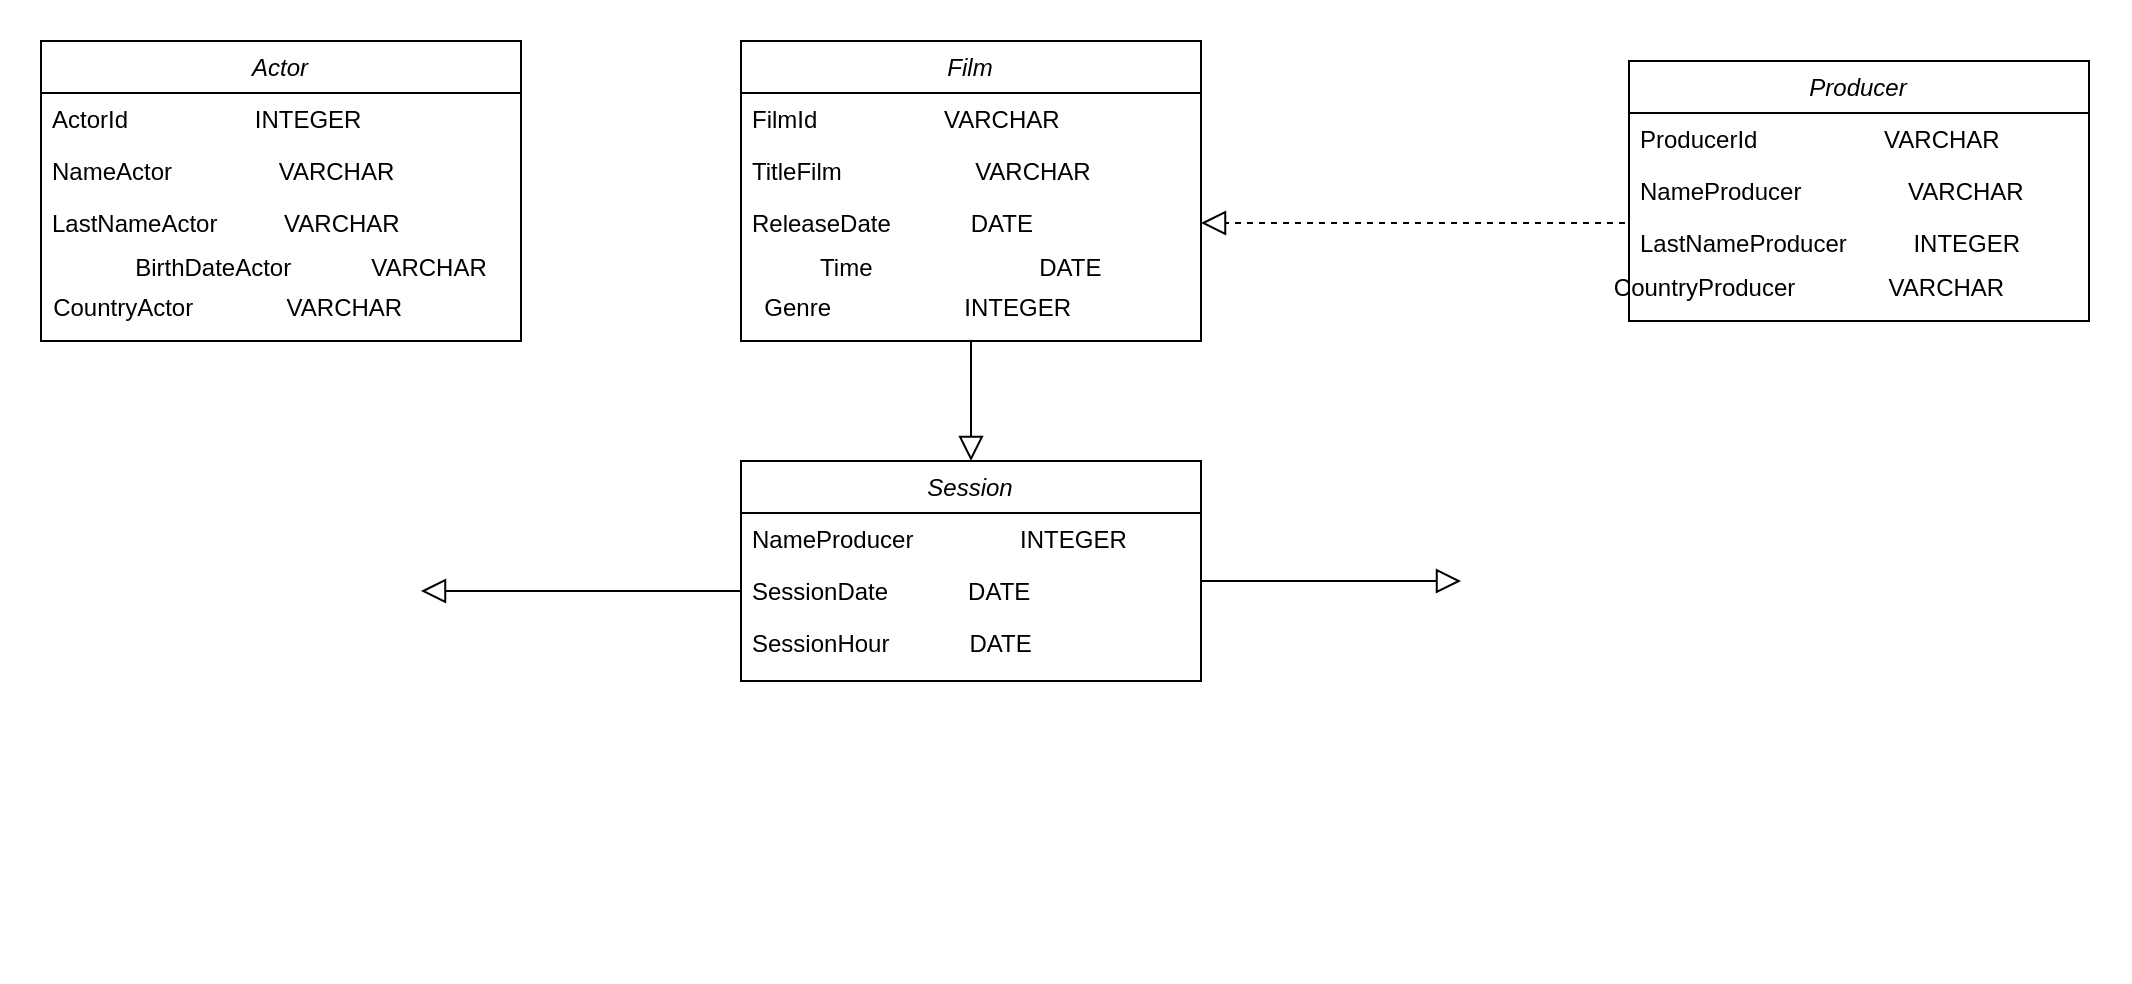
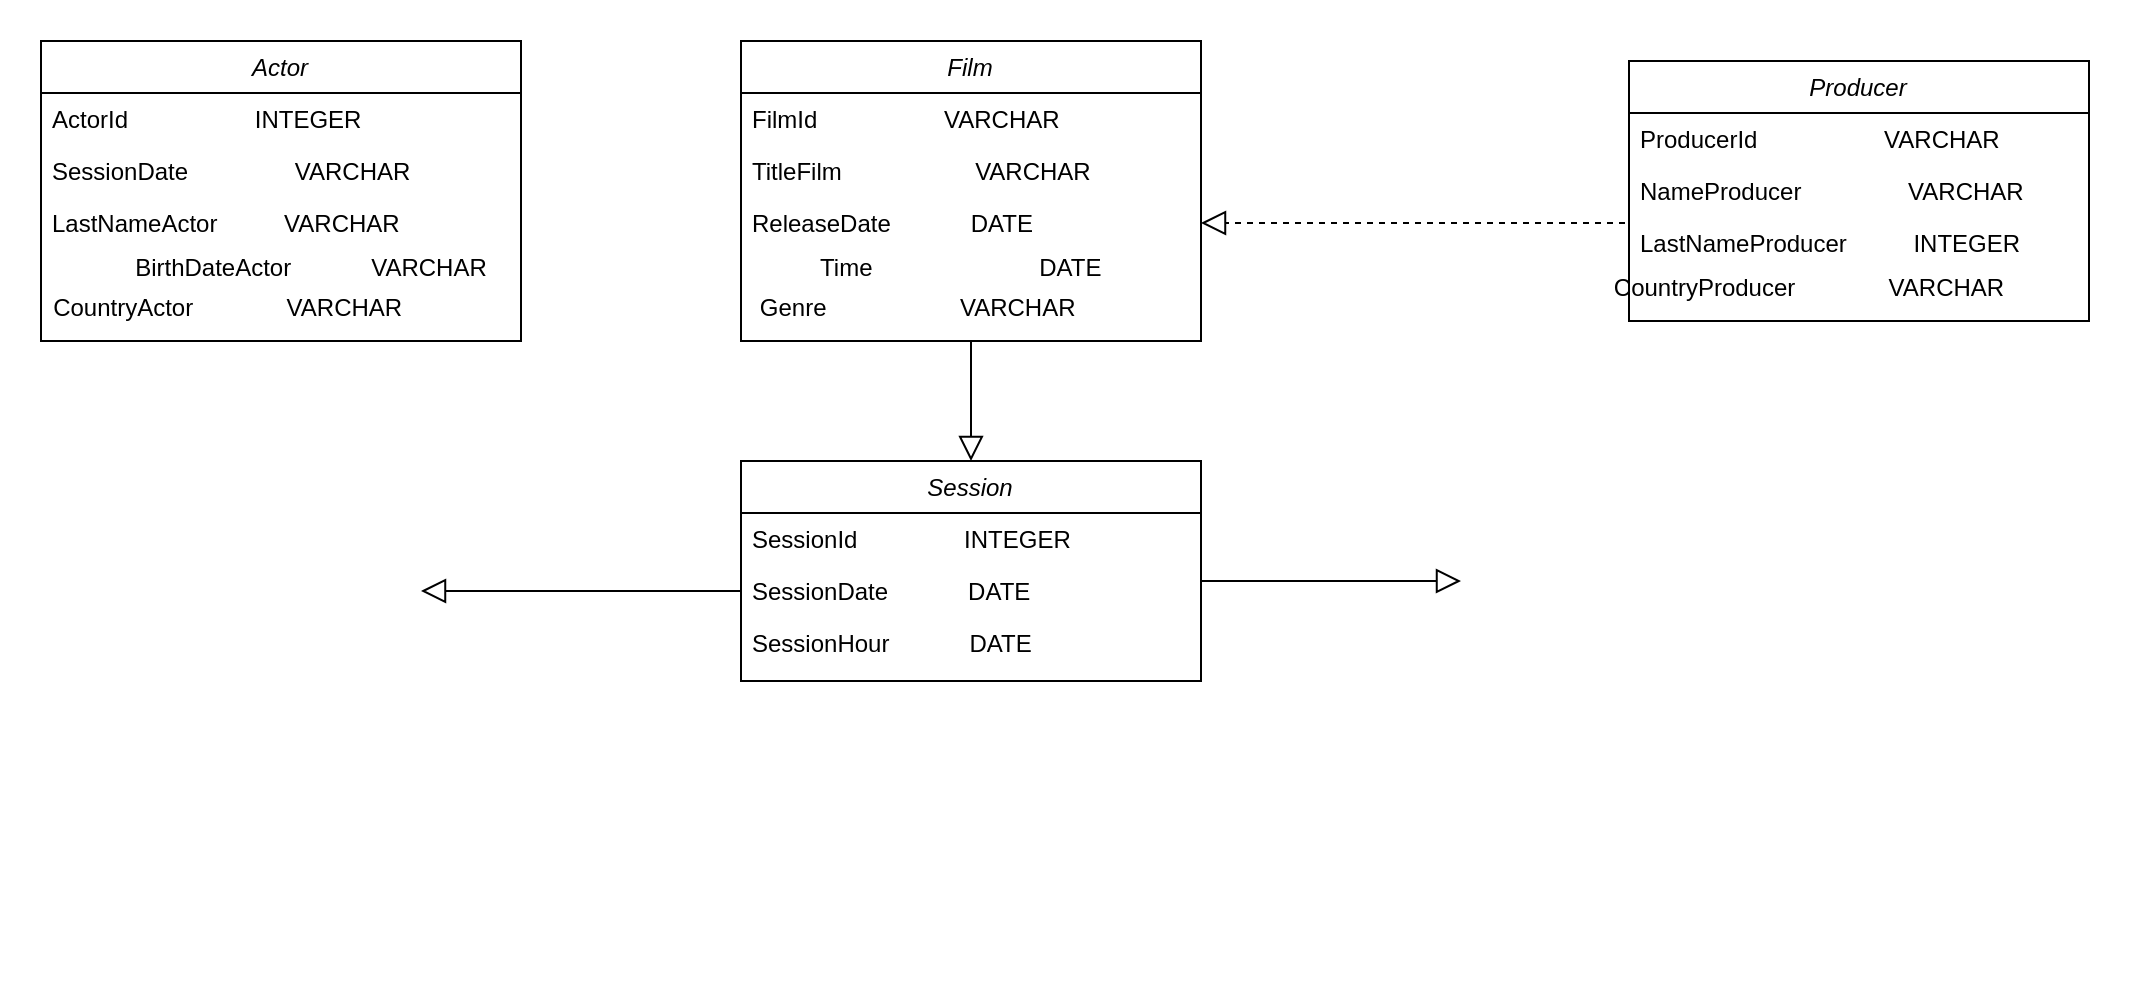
node "NameActor VARCHAR": label "NameActor VARCHAR" -> "SessionDate VARCHAR"
node "Genre INTEGER": label "Genre INTEGER" -> "Genre VARCHAR"
node "NameProducer INTEGER": label "NameProducer INTEGER" -> "SessionId INTEGER"
